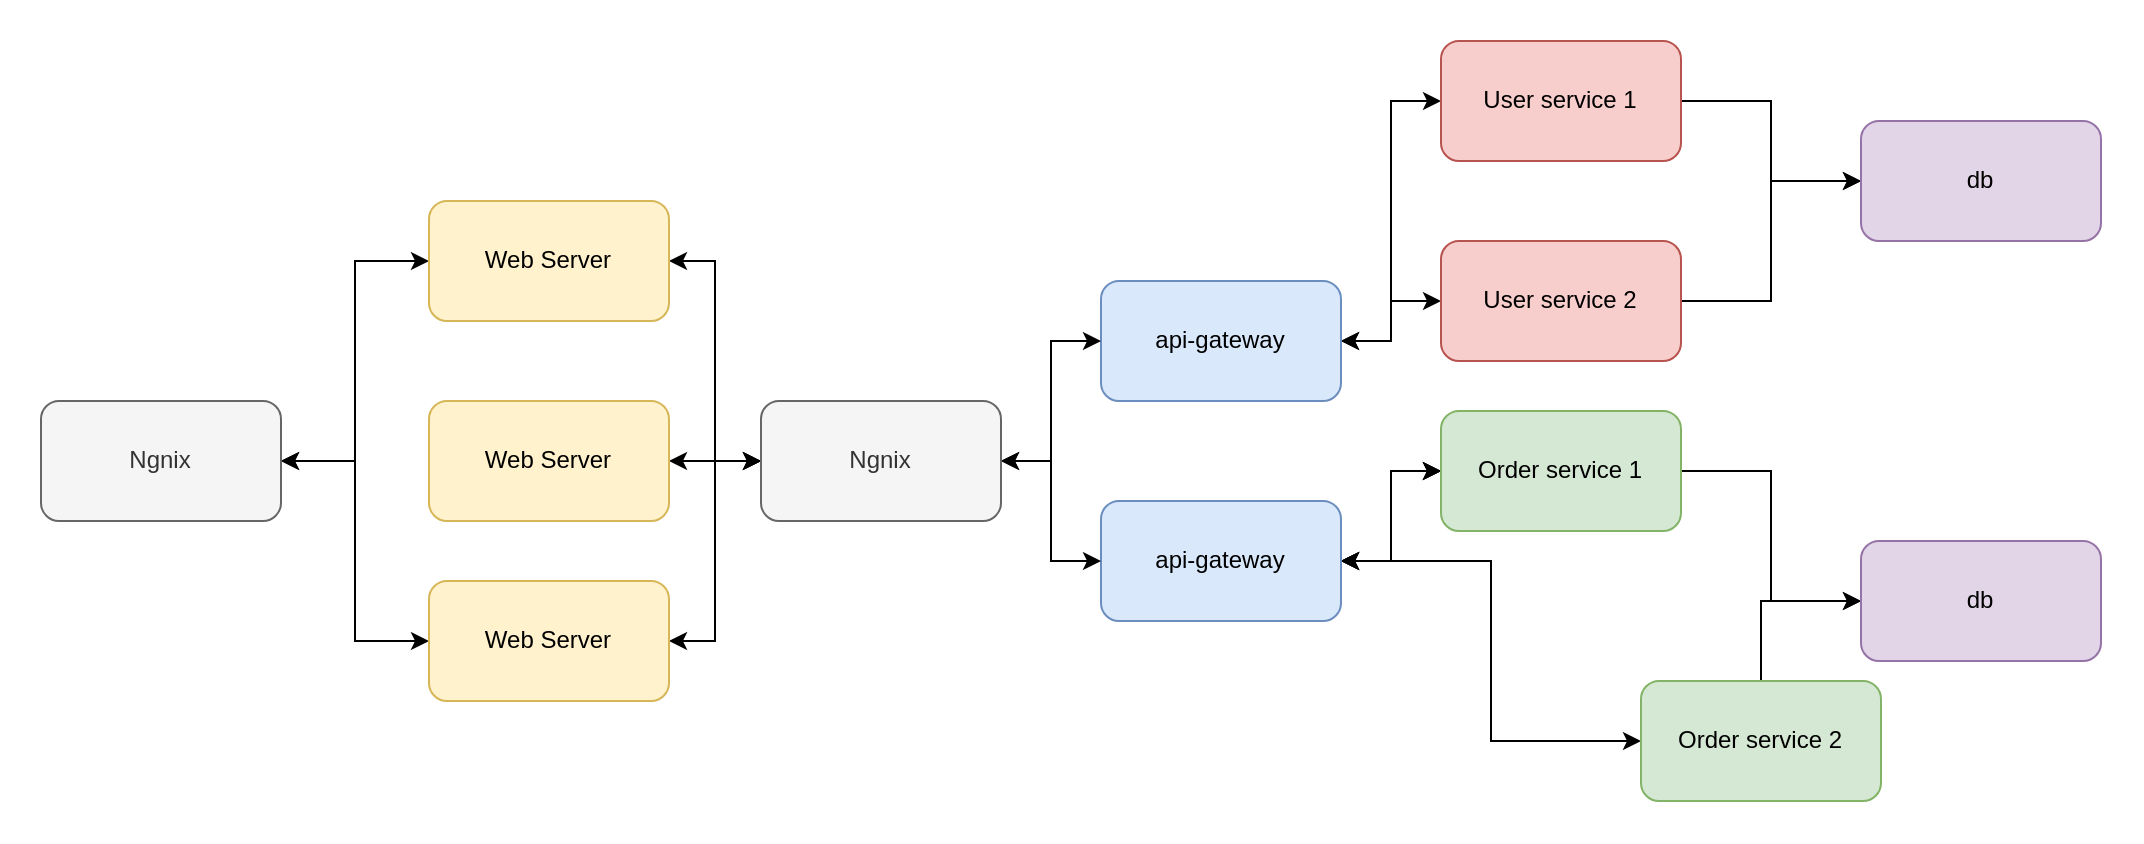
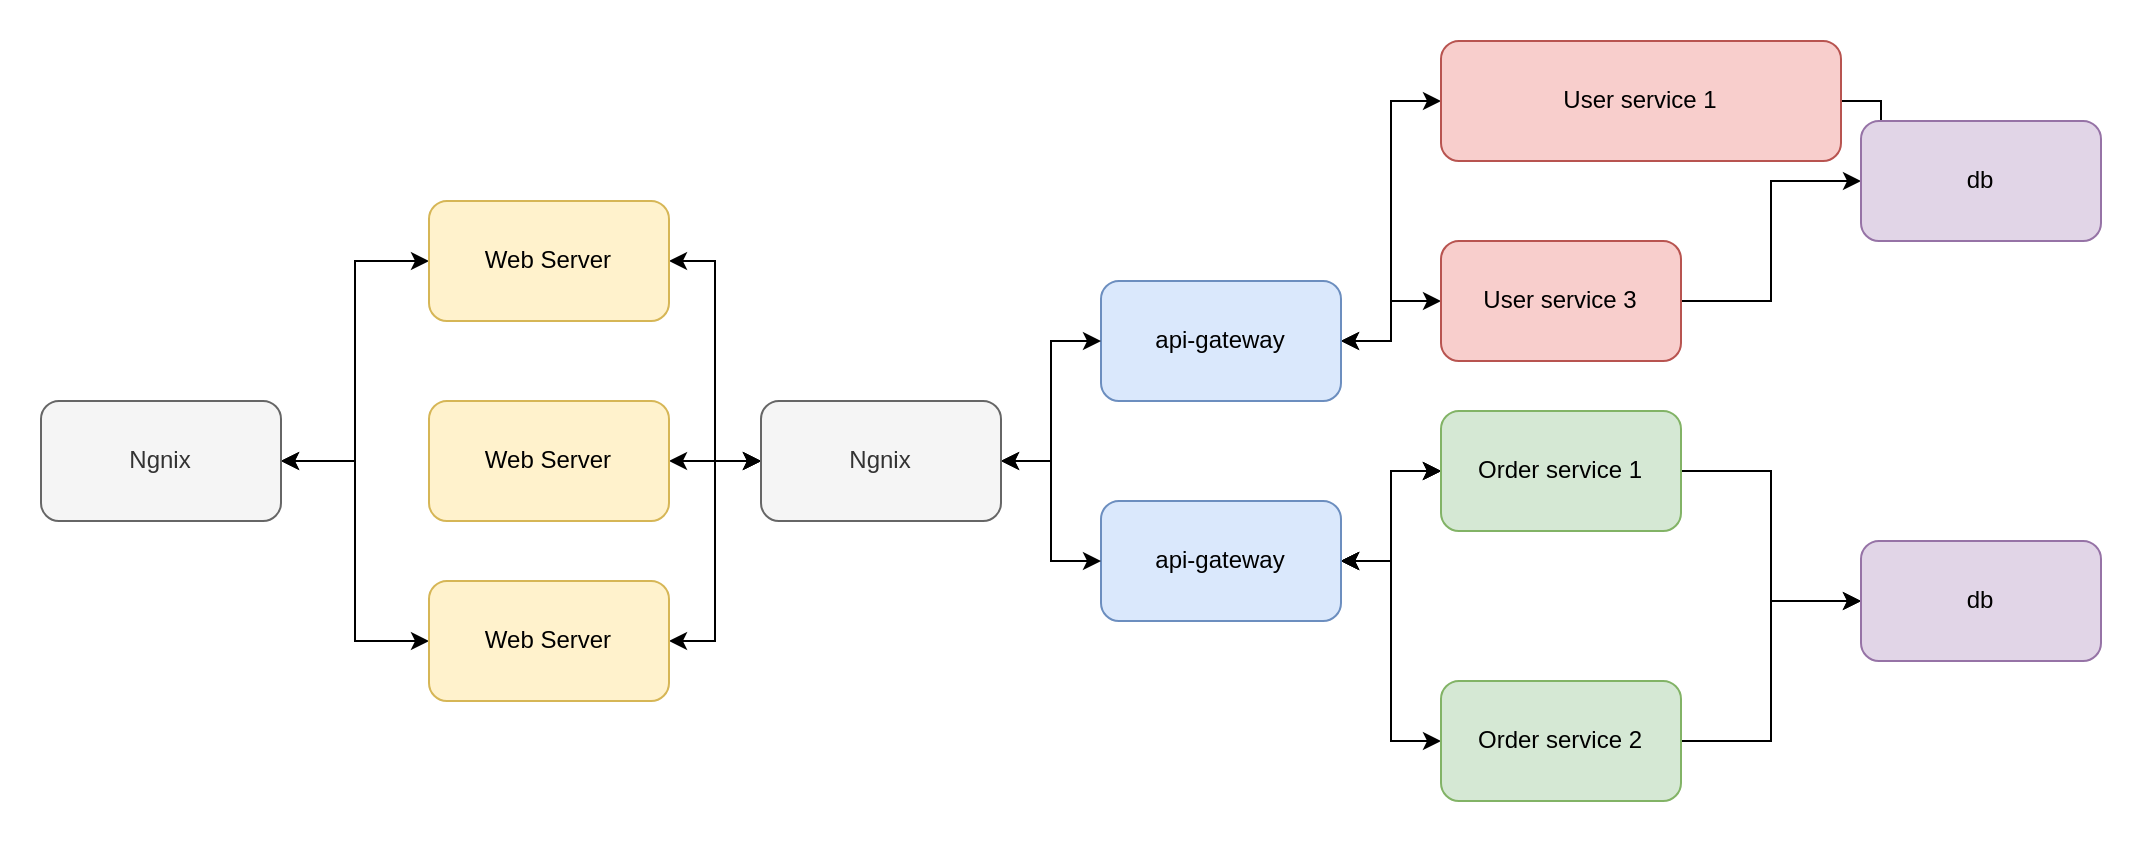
node "User service 1": size 240x120 -> 400x120
node "User service 2": label "User service 2" -> "User service 3"
node "Order service 2": moved (1761, 741) -> (1561, 741)
